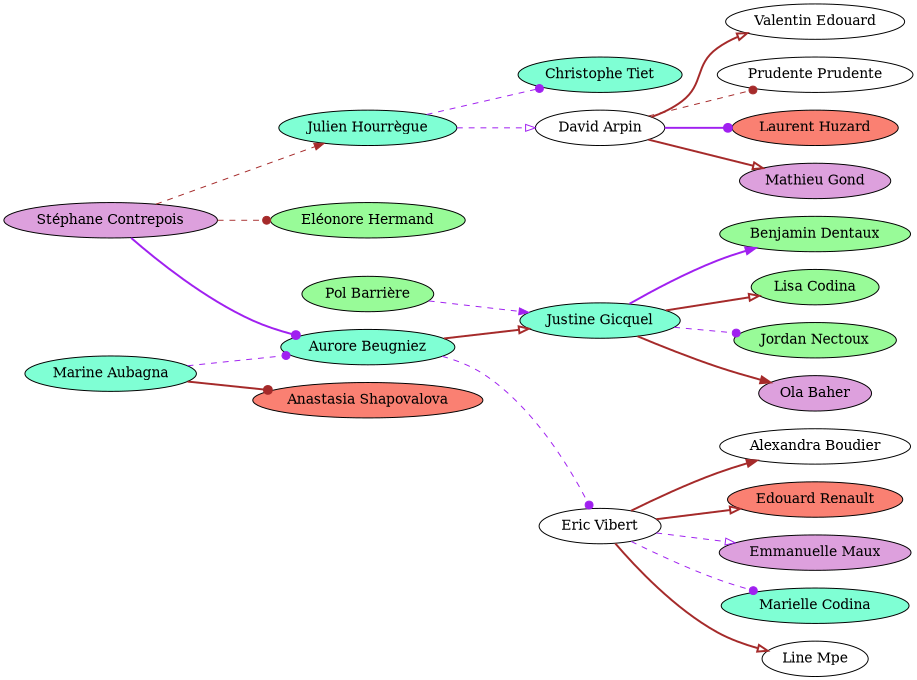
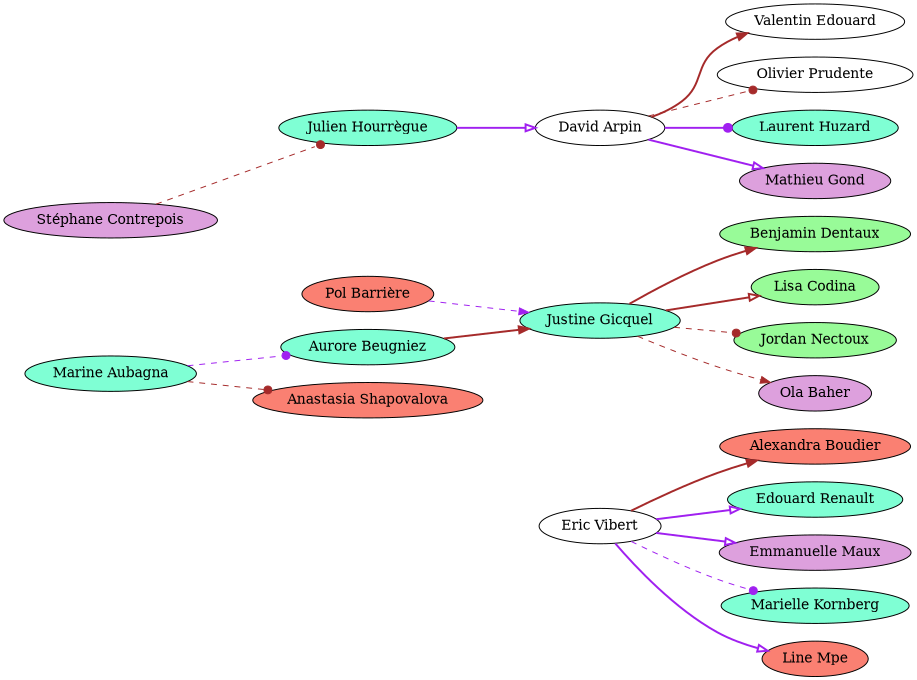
node "Christophe Tiet": removed
node "Prudente Prudente": label "Prudente Prudente" -> "Olivier Prudente"
edge "David Arpin" -> "Valentin Edouard": arrowhead onormal -> normal
edge "Julien Hourrègue" -> "David Arpin": style dashed -> bold
node "Laurent Huzard": fillcolor salmon -> aquamarine
edge "David Arpin" -> "Mathieu Gond": color brown -> purple
edge "Stéphane Contrepois" -> "Julien Hourrègue": arrowhead normal -> dot
node "Eléonore Hermand": removed
edge "Justine Gicquel" -> "Benjamin Dentaux": color purple -> brown
node "Pol Barrière": fillcolor palegreen -> salmon
edge "Stéphane Contrepois" -> "Aurore Beugniez": removed
edge "Justine Gicquel" -> "Jordan Nectoux": color purple -> brown
edge "Aurore Beugniez" -> "Justine Gicquel": arrowhead onormal -> normal
edge "Justine Gicquel" -> "Ola Baher": style bold -> dashed
edge "Marine Aubagna" -> "Anastasia Shapovalova": style bold -> dashed
edge "Aurore Beugniez" -> "Eric Vibert": removed
node "Alexandra Boudier": fillcolor white -> salmon
node "Edouard Renault": fillcolor salmon -> aquamarine
edge "Eric Vibert" -> "Edouard Renault": color brown -> purple
edge "Eric Vibert" -> "Emmanuelle Maux": style dashed -> bold
edge "Eric Vibert" -> "Line Mpe": color brown -> purple
node "Marielle Codina": label "Marielle Codina" -> "Marielle Kornberg"
node "Line Mpe": fillcolor white -> salmon
